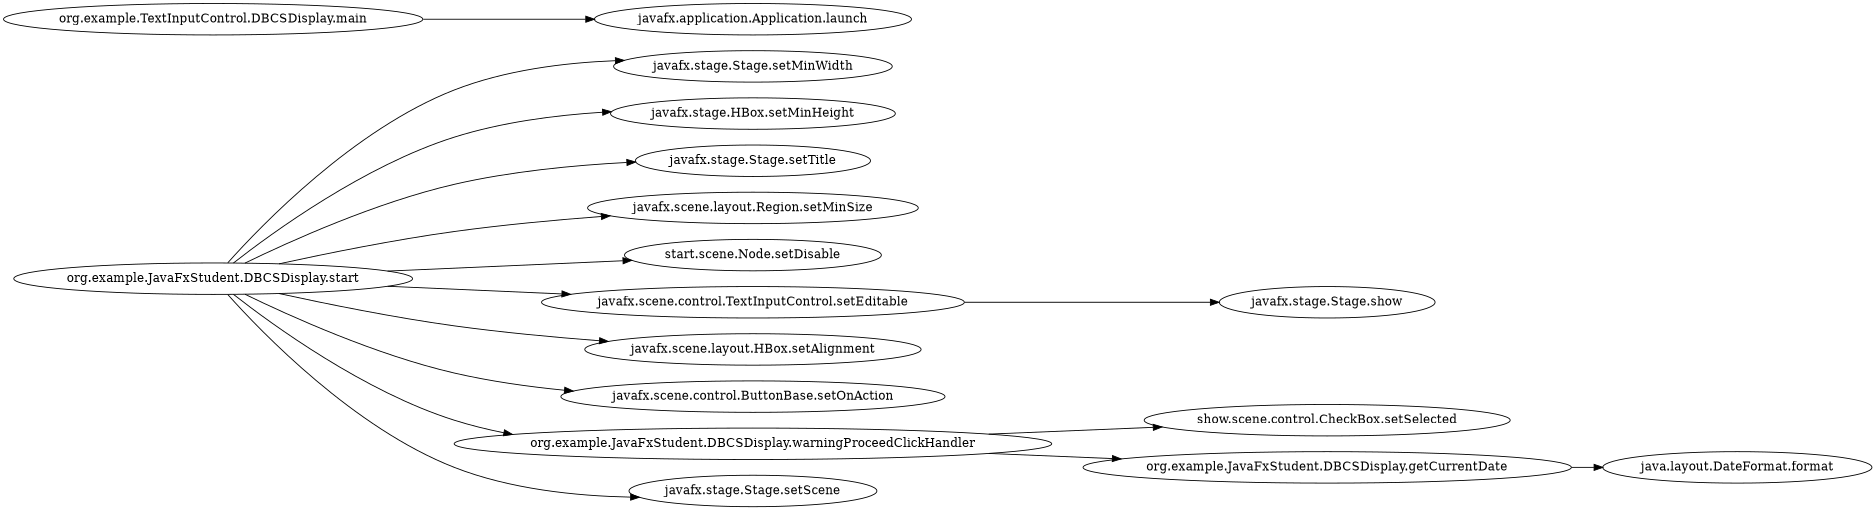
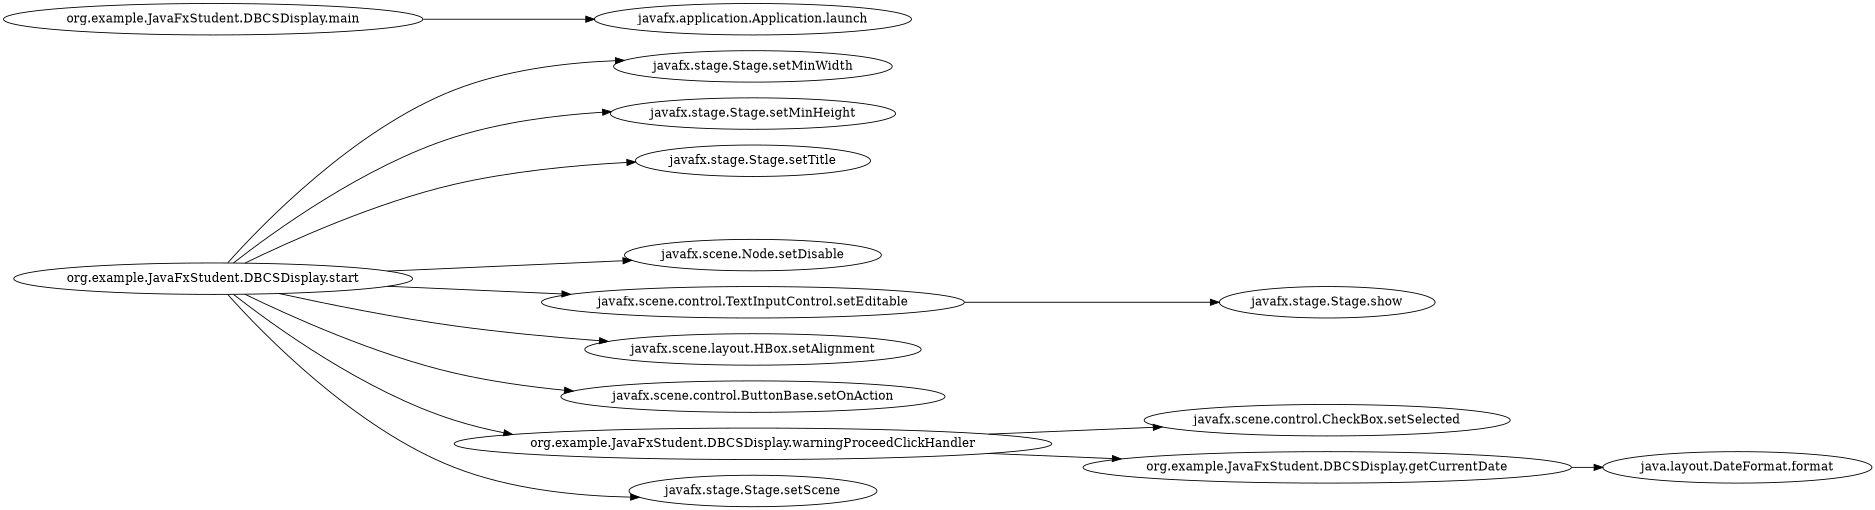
node "org.example.TextInputControl.DBCSDisplay.main": label "org.example.TextInputControl.DBCSDisplay.main" -> "org.example.JavaFxStudent.DBCSDisplay.main"
node "javafx.stage.HBox.setMinHeight": label "javafx.stage.HBox.setMinHeight" -> "javafx.stage.Stage.setMinHeight"
node "javafx.scene.layout.Region.setMinSize": removed
node "start.scene.Node.setDisable": label "start.scene.Node.setDisable" -> "javafx.scene.Node.setDisable"
node "show.scene.control.CheckBox.setSelected": label "show.scene.control.CheckBox.setSelected" -> "javafx.scene.control.CheckBox.setSelected"
